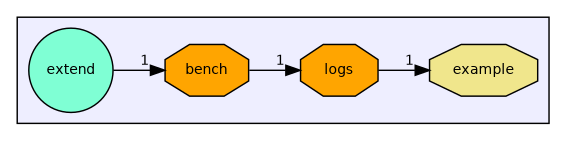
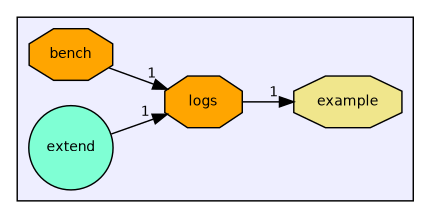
edge "extend" -> "bench": now "extend" -> "logs"
